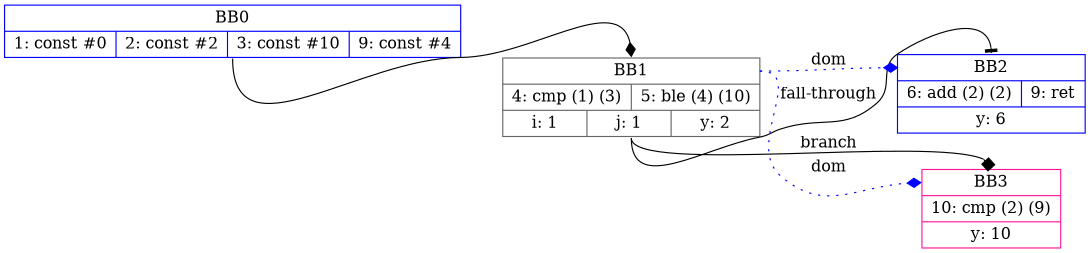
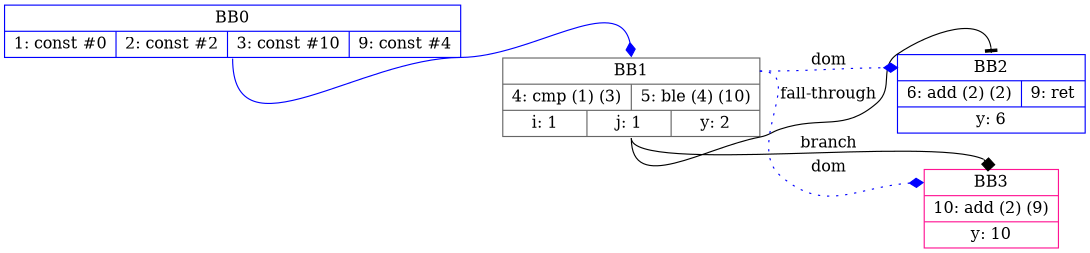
edge "BB0" -> "BB1": color black -> blue
node "BB3": text "10: cmp (2) (9)" -> "10: add (2) (9)"
